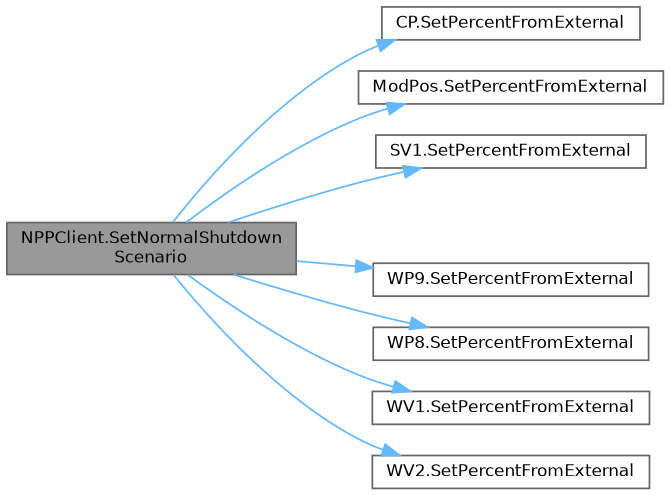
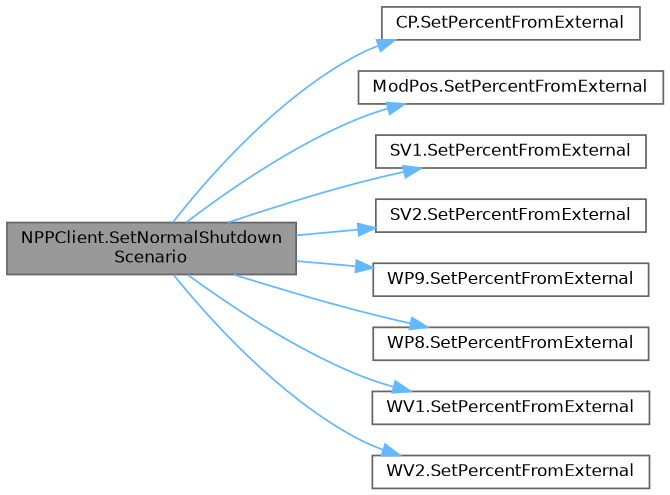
node "SV2.SetPercentFromExternal": added
